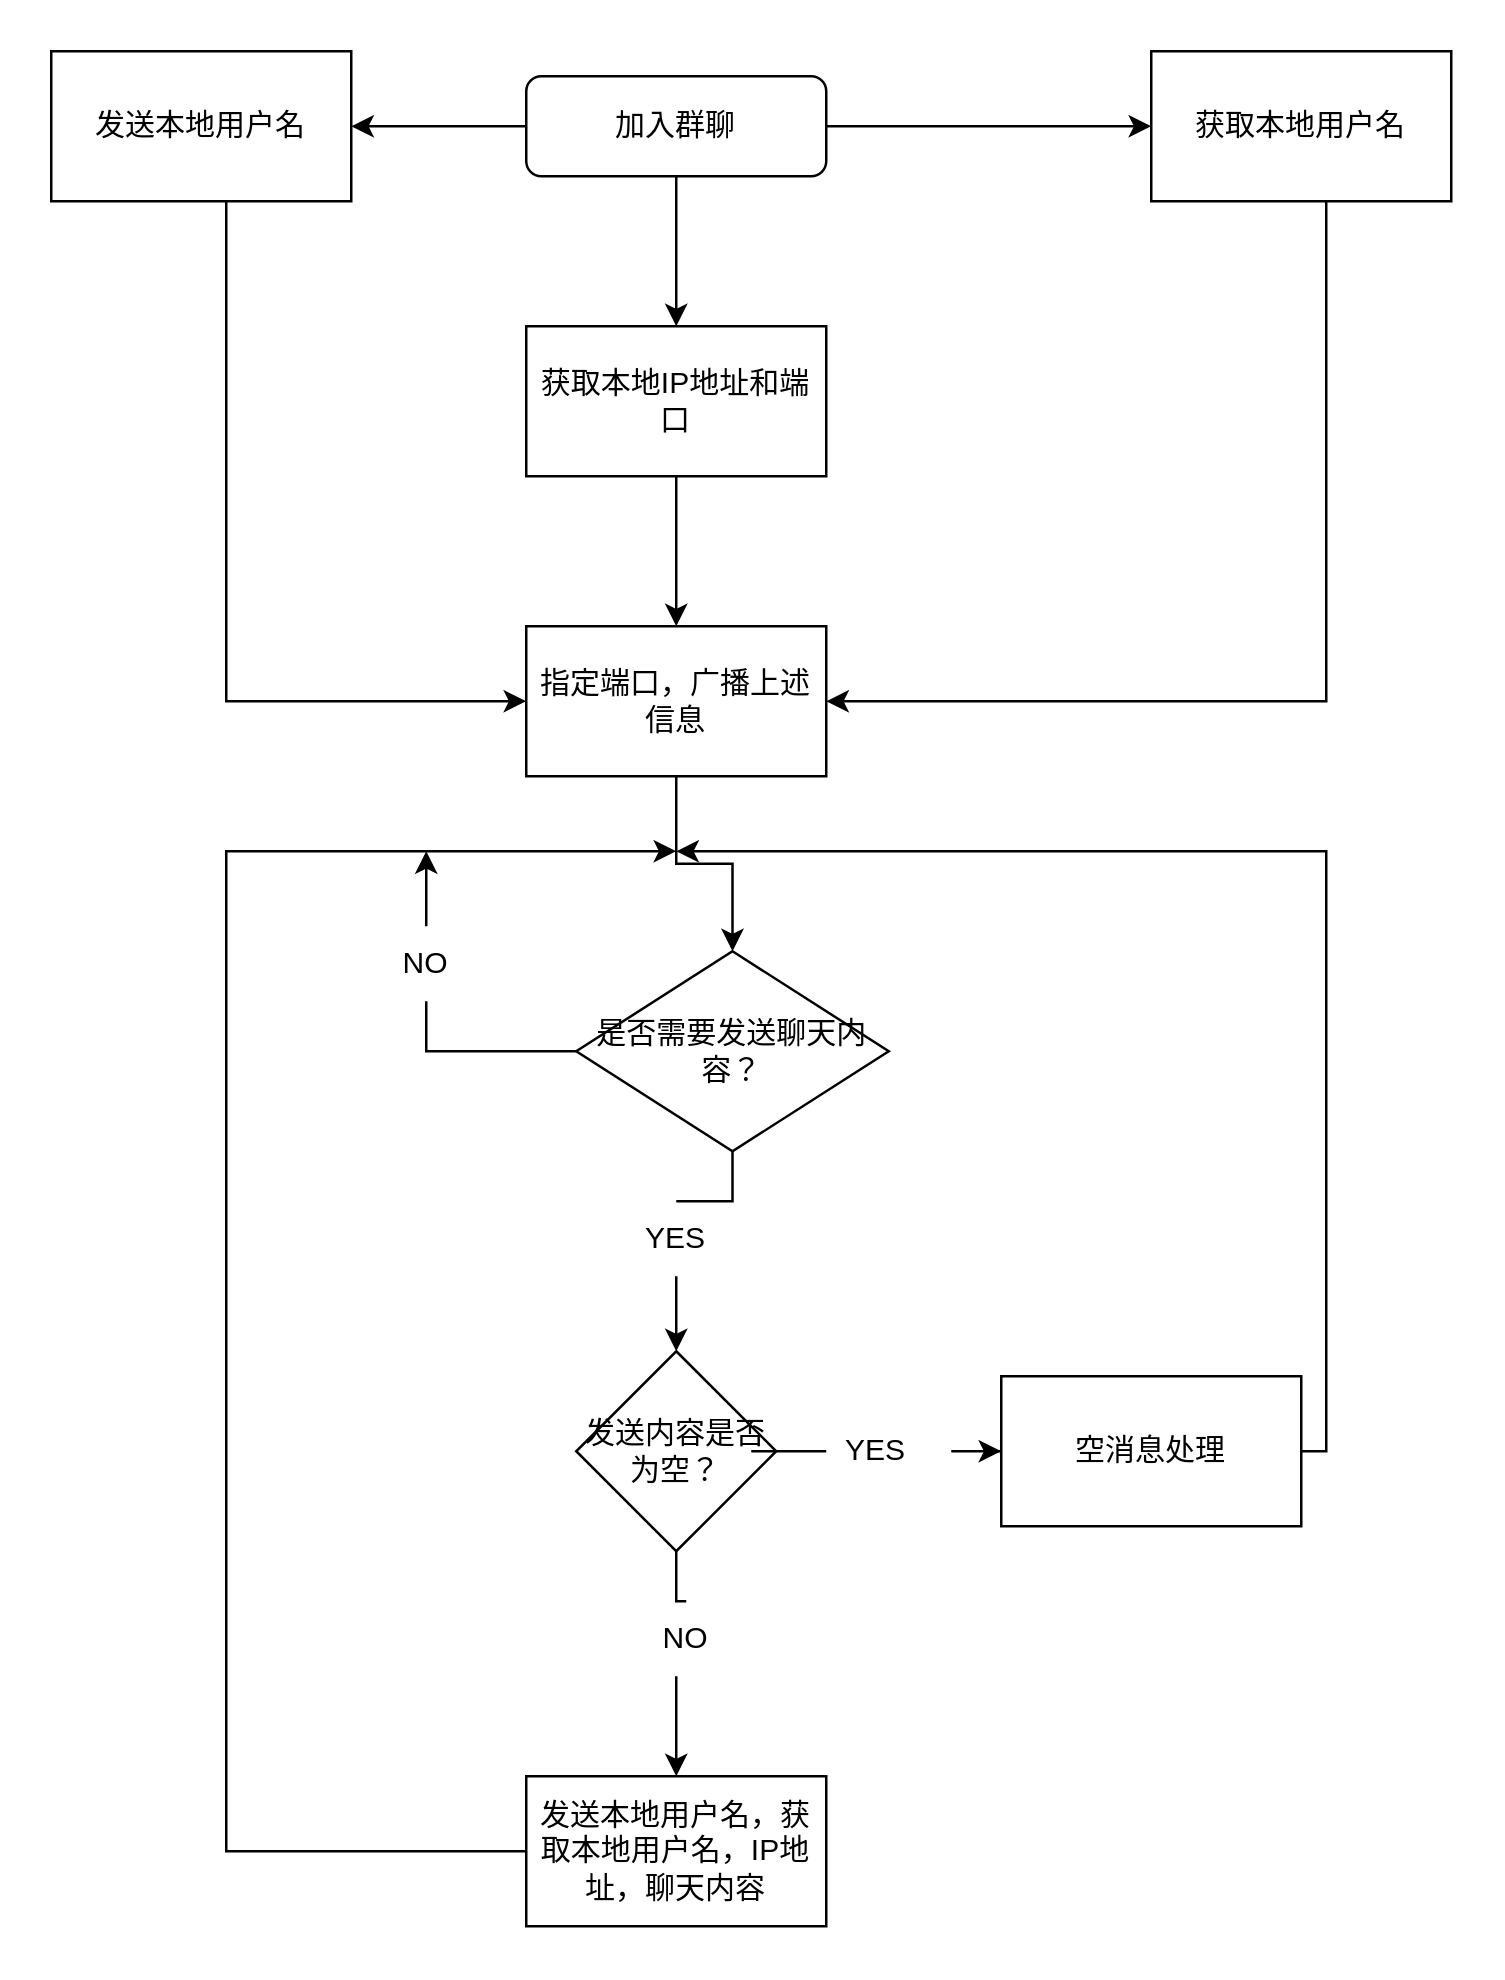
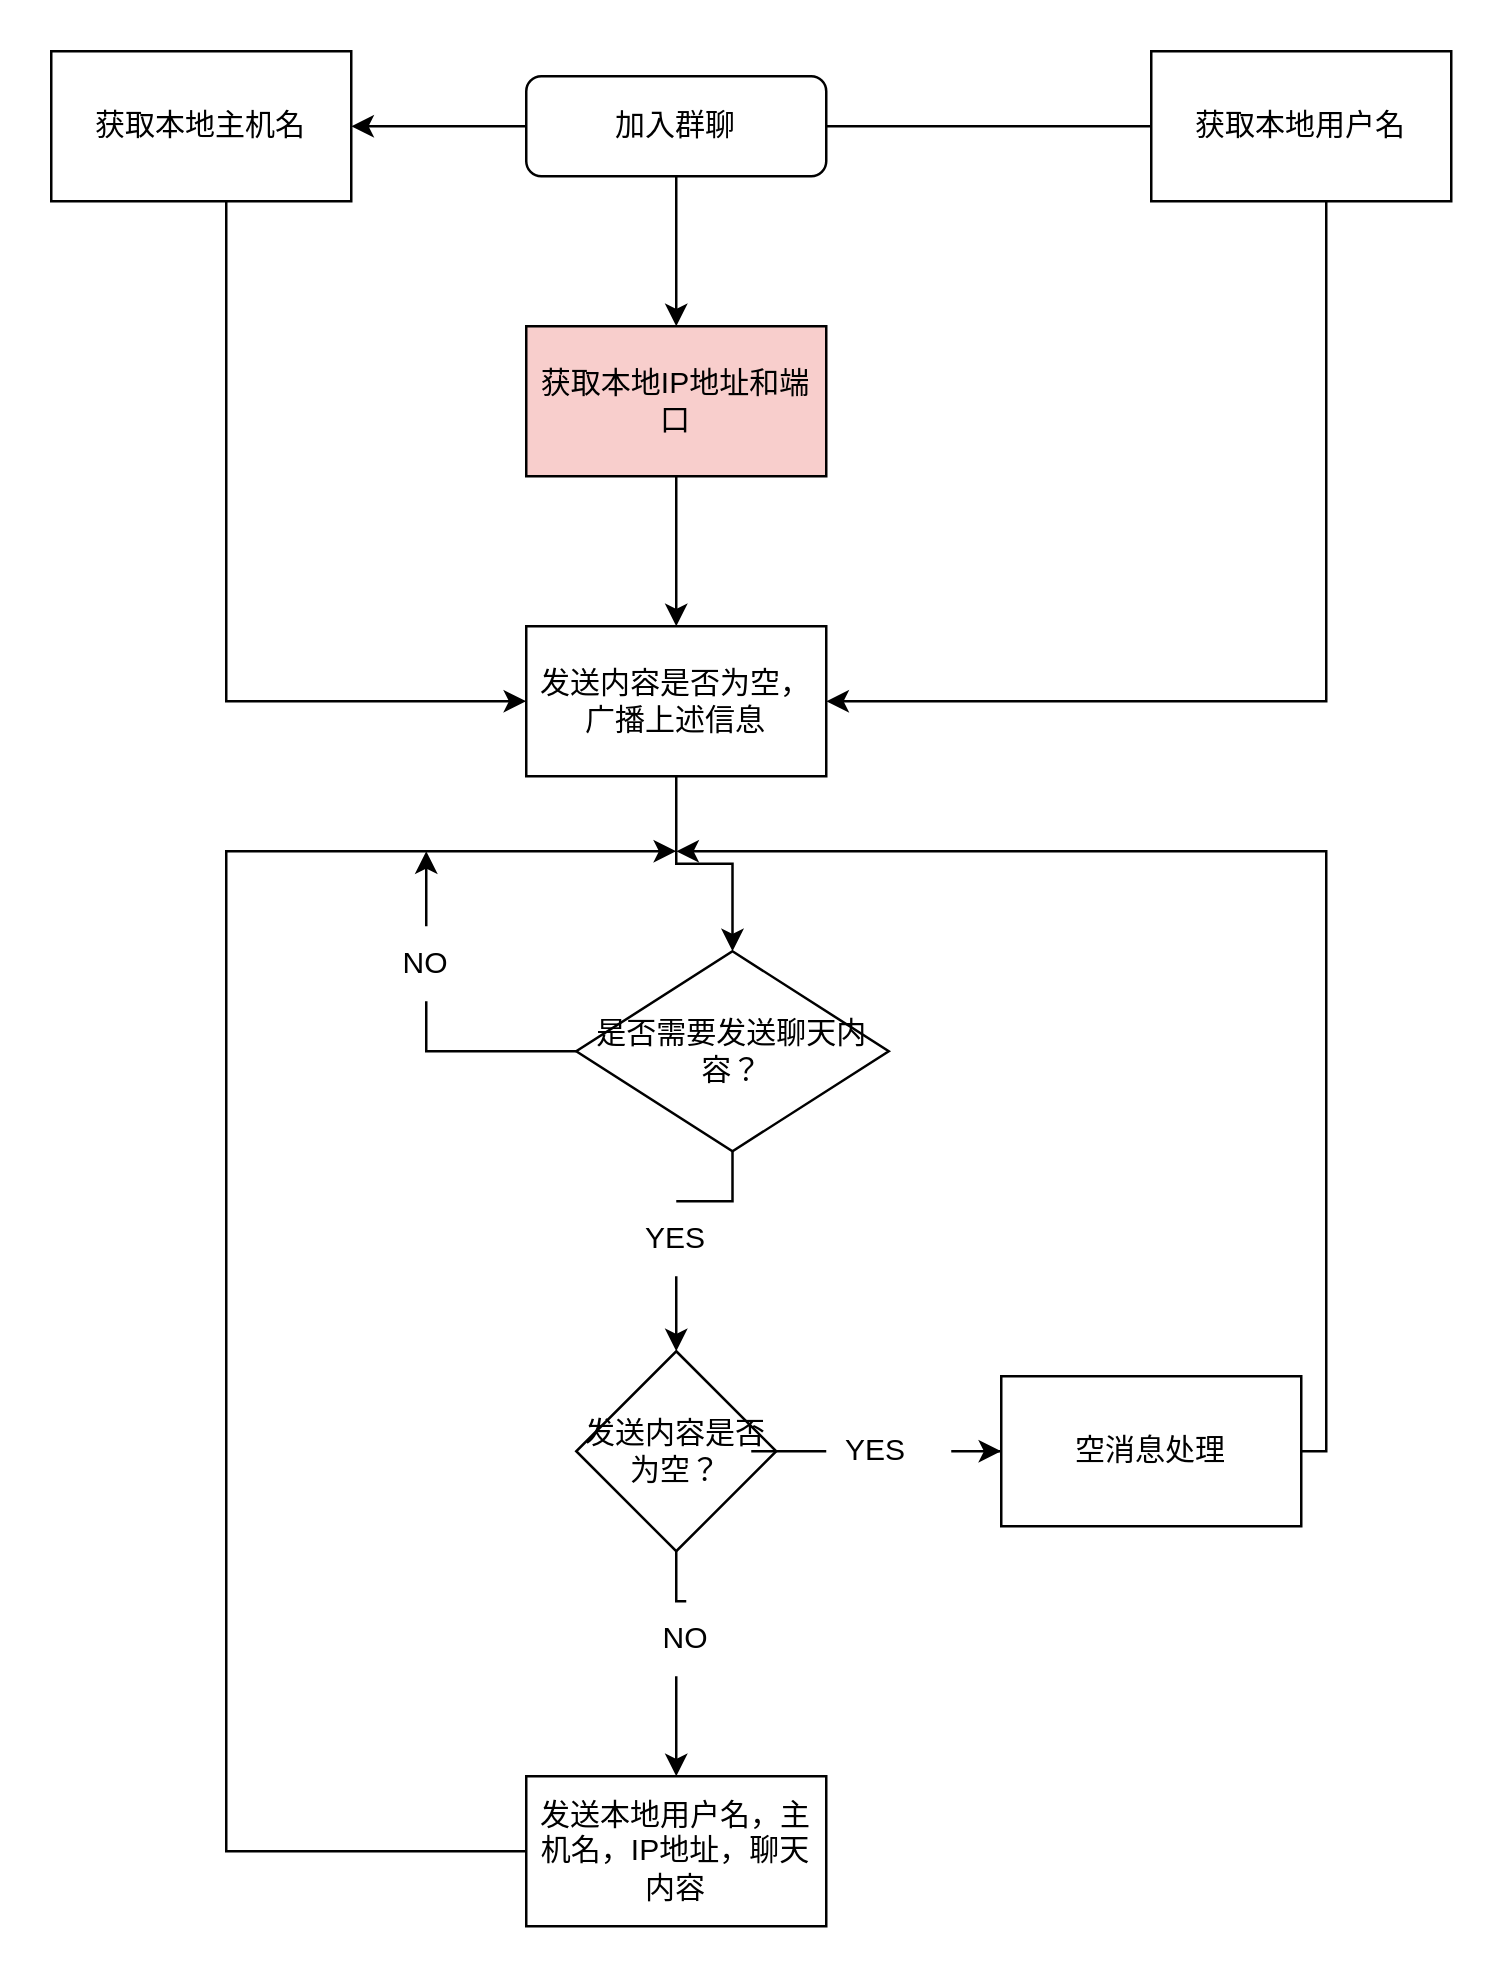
node "发送本地用户名": label "发送本地用户名" -> "获取本地主机名"
edge "加入群聊" -> "获取本地用户名": arrowhead classic -> none
node "获取本地IP地址和端口": fillcolor #ffffff -> #f8cecc
node "指定端口，广播上述信息": label "指定端口，广播上述信息" -> "发送内容是否为空，广播上述信息"
node "发送本地用户名，获取本地用户名，IP地址，聊天内容": label "发送本地用户名，获取本地用户名，IP地址，聊天内容" -> "发送本地用户名，主机名，IP地址，聊天内容"
